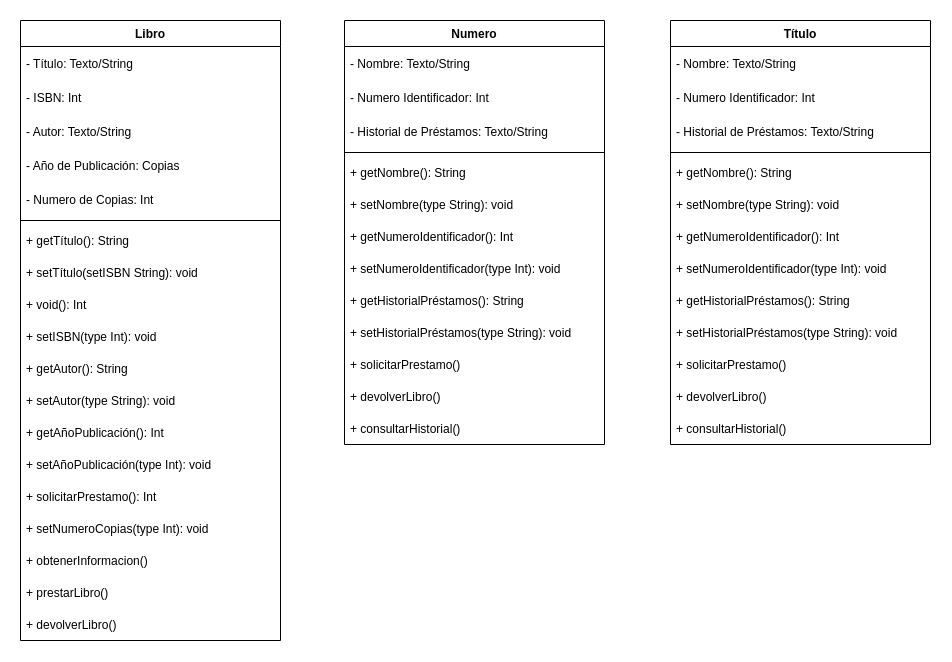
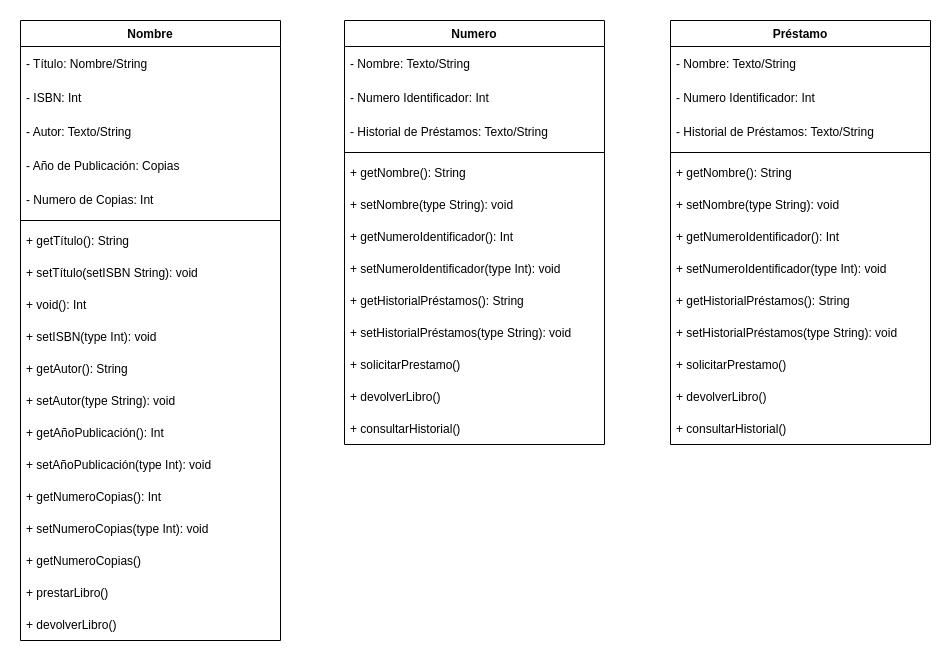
node "Libro": label "Libro" -> "Nombre"
node "Título": label "Título" -> "Préstamo"
node "- Título: Texto/String": label "- Título: Texto/String" -> "- Título: Nombre/String"
node "+ solicitarPrestamo(): Int": label "+ solicitarPrestamo(): Int" -> "+ getNumeroCopias(): Int"
node "+ obtenerInformacion()": label "+ obtenerInformacion()" -> "+ getNumeroCopias()"
